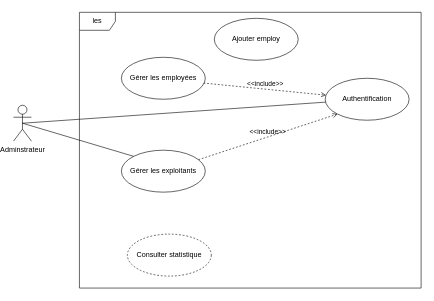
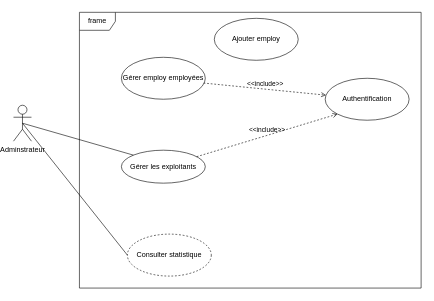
node "les": label "les" -> "frame"
node "Gérer les employées": label "Gérer les employées" -> "Gérer employ employées"
edge "Authentification" -- "Adminstrateur": now "Consulter statistique" -- "Adminstrateur"
node "Gérer les exploitants": size 84x42 -> 84x33
